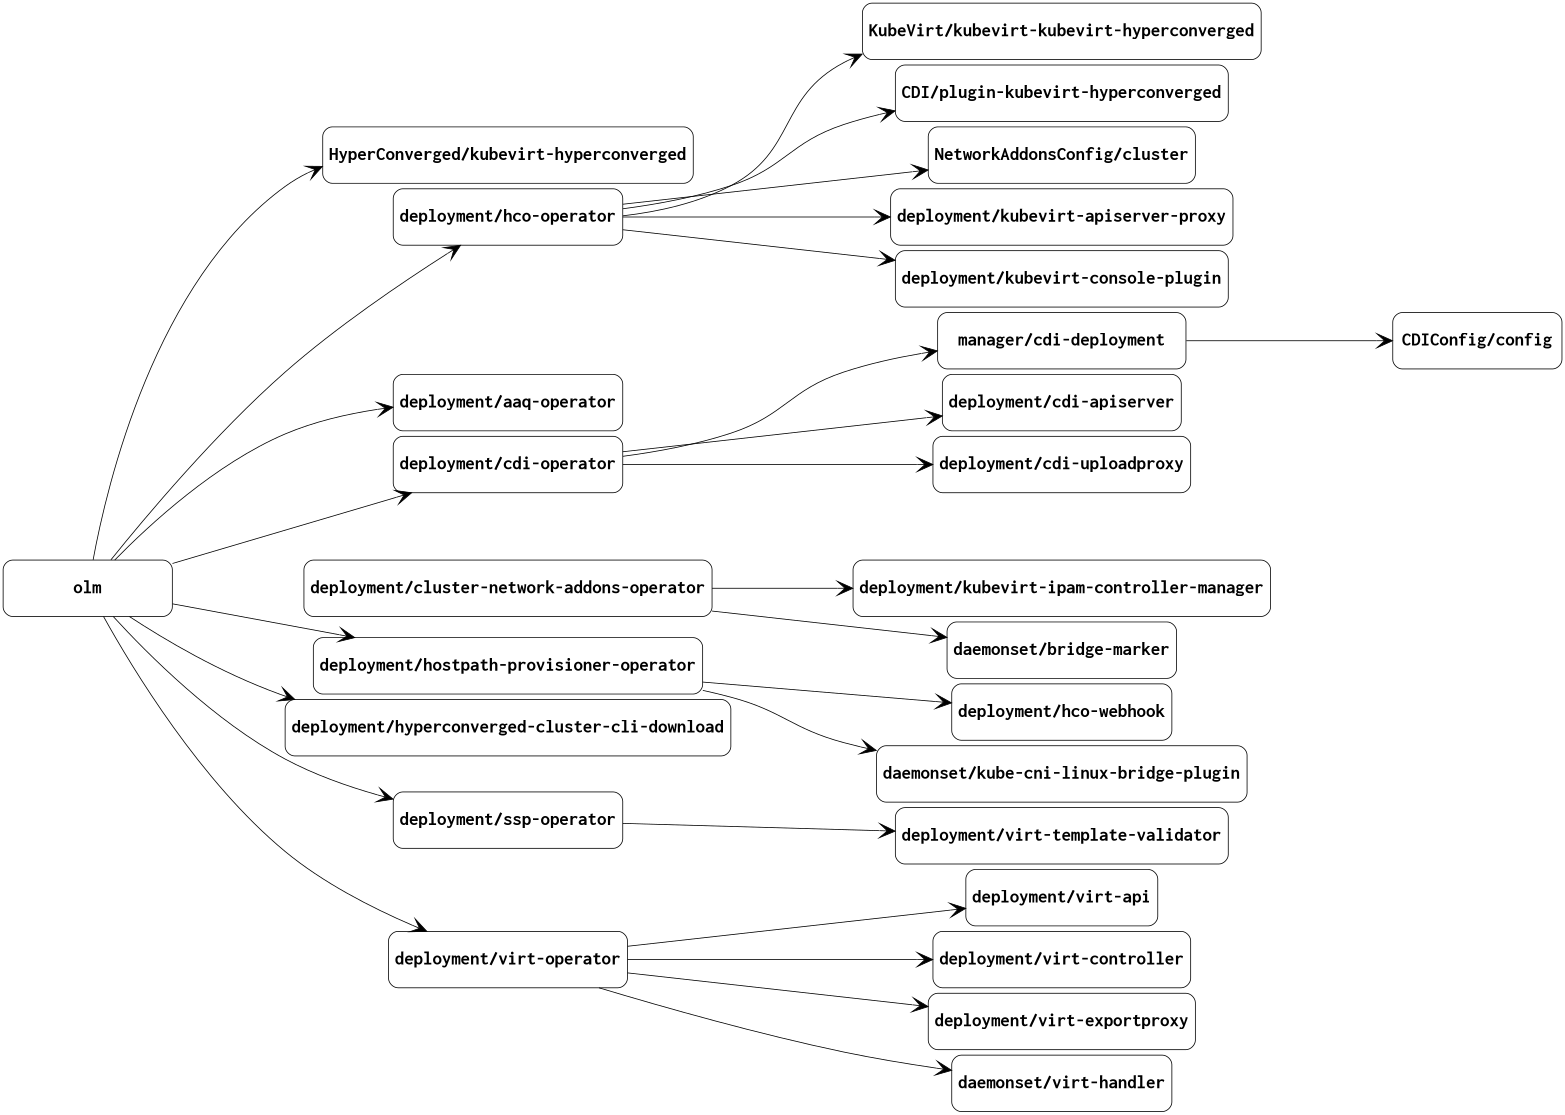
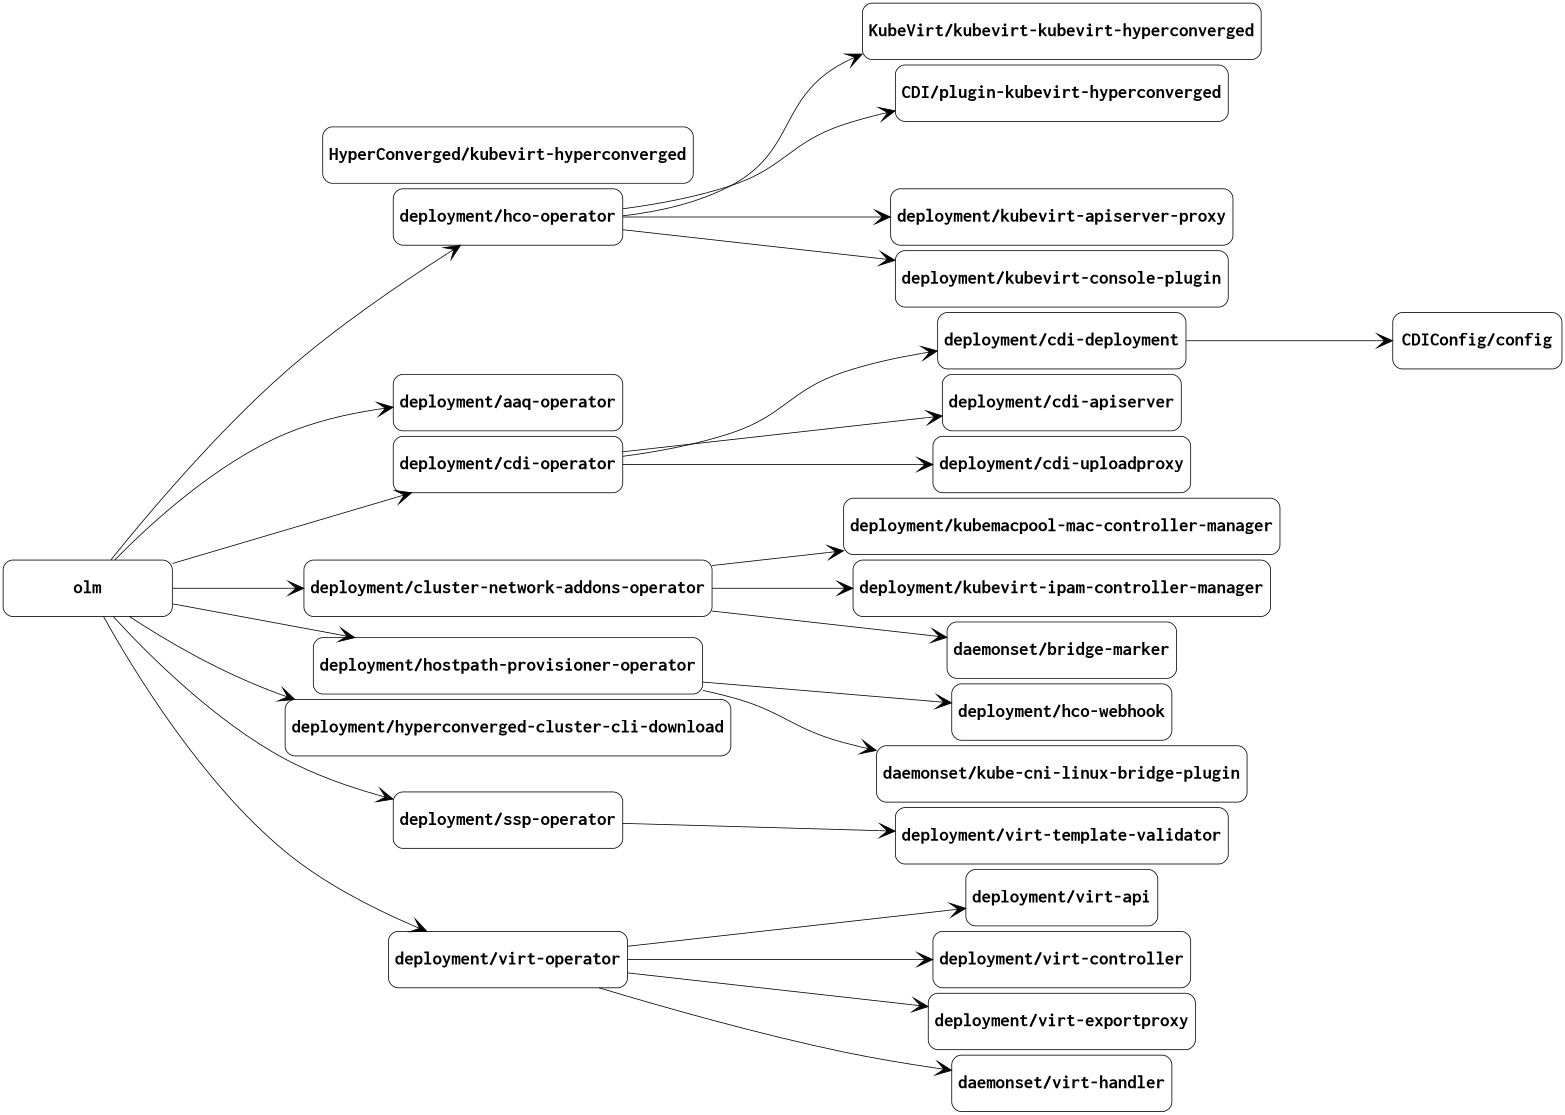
node "NetworkAddonsConfig/cluster": removed
node "manager/cdi-deployment": label "manager/cdi-deployment" -> "deployment/cdi-deployment"
edge "olm" -> "HyperConverged/kubevirt-hyperconverged": now "olm" -> "deployment/cluster-network-addons-operator"
node "deployment/kubemacpool-mac-controller-manager": added
